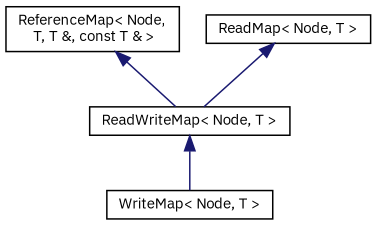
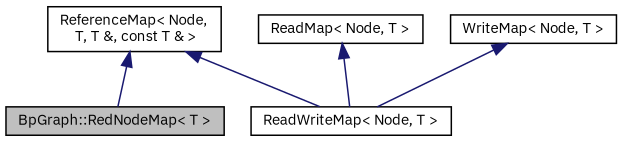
node "BpGraph::RedNodeMap< T >": added
edge "WriteMap< Node, T >" -> "ReadWriteMap< Node, T >": reversed
